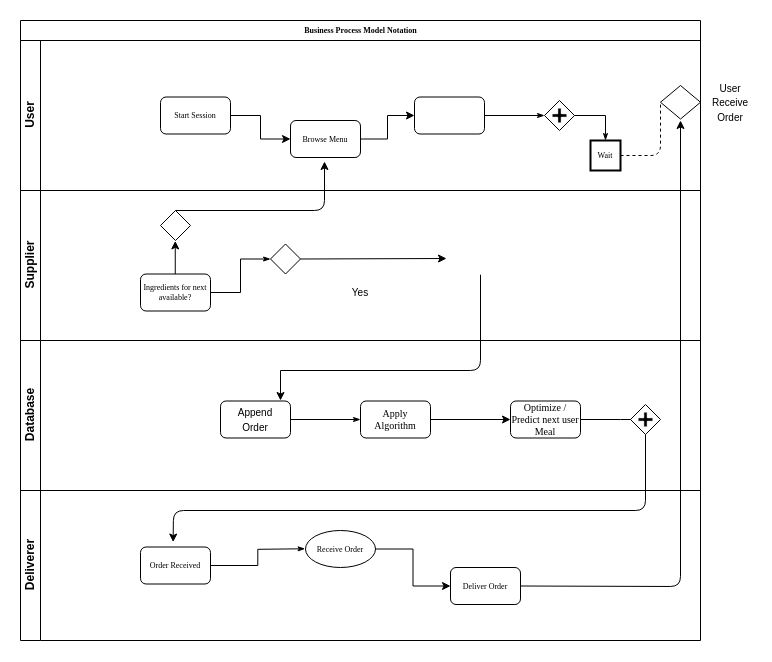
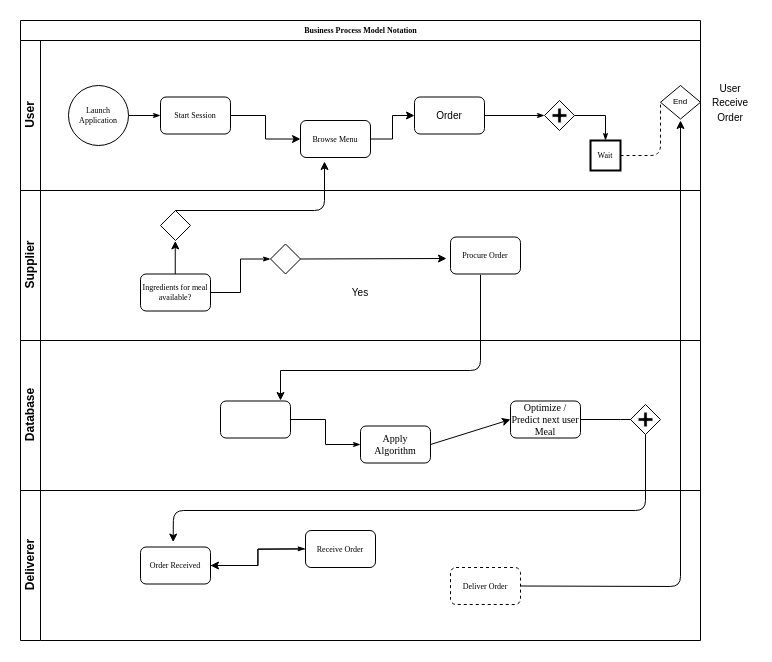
node "End": added
node "Launch Application": added
edge "Launch Application" -> "Start Session": added
node "Order": added
node "Browse Menu": moved (326, 139) -> (336, 139)
node "Procure Order": added
node "Ingredients for next available?": label "Ingredients for next available?" -> "Ingredients for meal available?"
node "Append Order": removed
node "Apply Algorithm": moved (396, 420) -> (396, 445)
node "Receive Order": shape ellipse -> rounded rectangle
edge "Receive Order" -> "Deliver Order": now "Receive Order" -> "Order Received"
node "Deliver Order": style solid -> dashed
